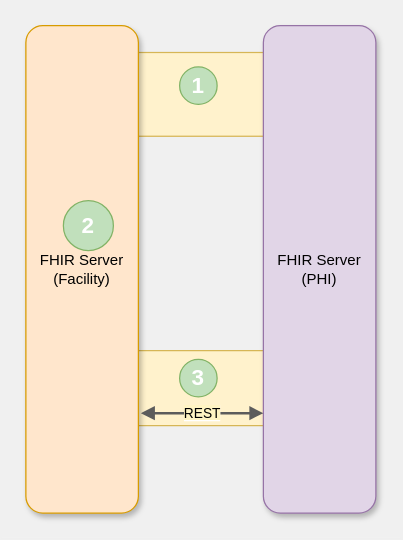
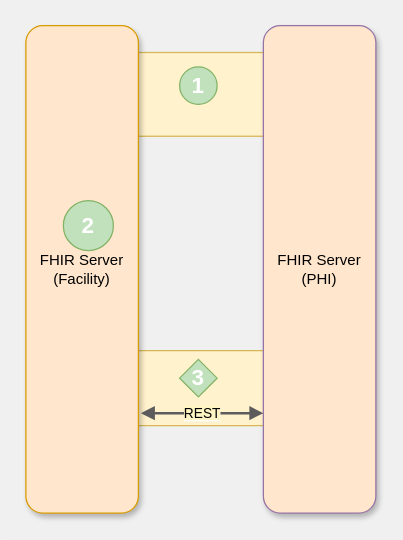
node "FHIR Server (PHI)": fillcolor #e1d5e7 -> #ffe6cc
node "3": shape ellipse -> diamond
